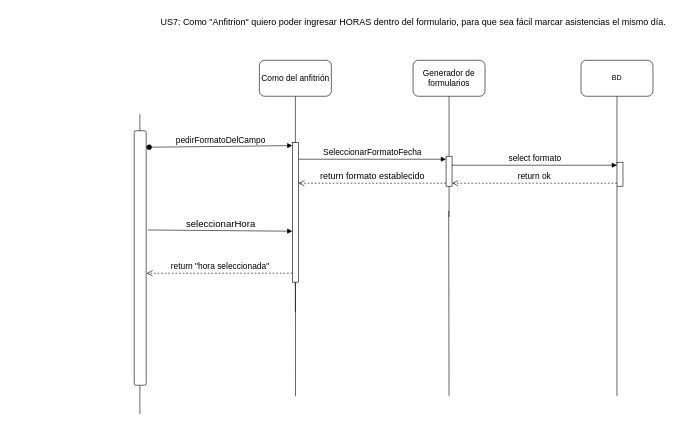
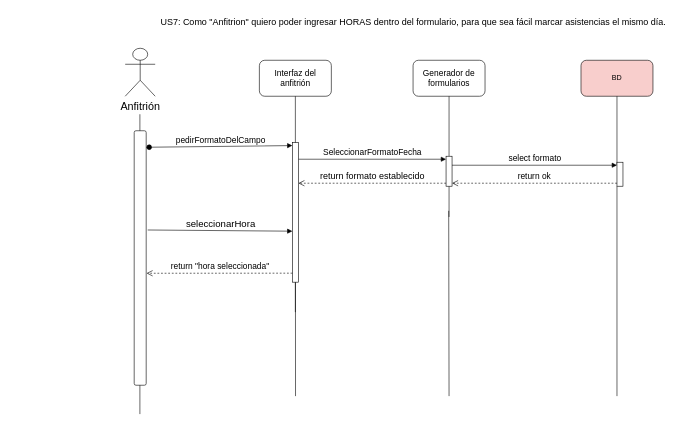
node "Anfitrión": added
node "Como del anfitrión": label "Como del anfitrión" -> "Interfaz del anfitrión"
node "BD": fillcolor #ffffff -> #f8cecc
